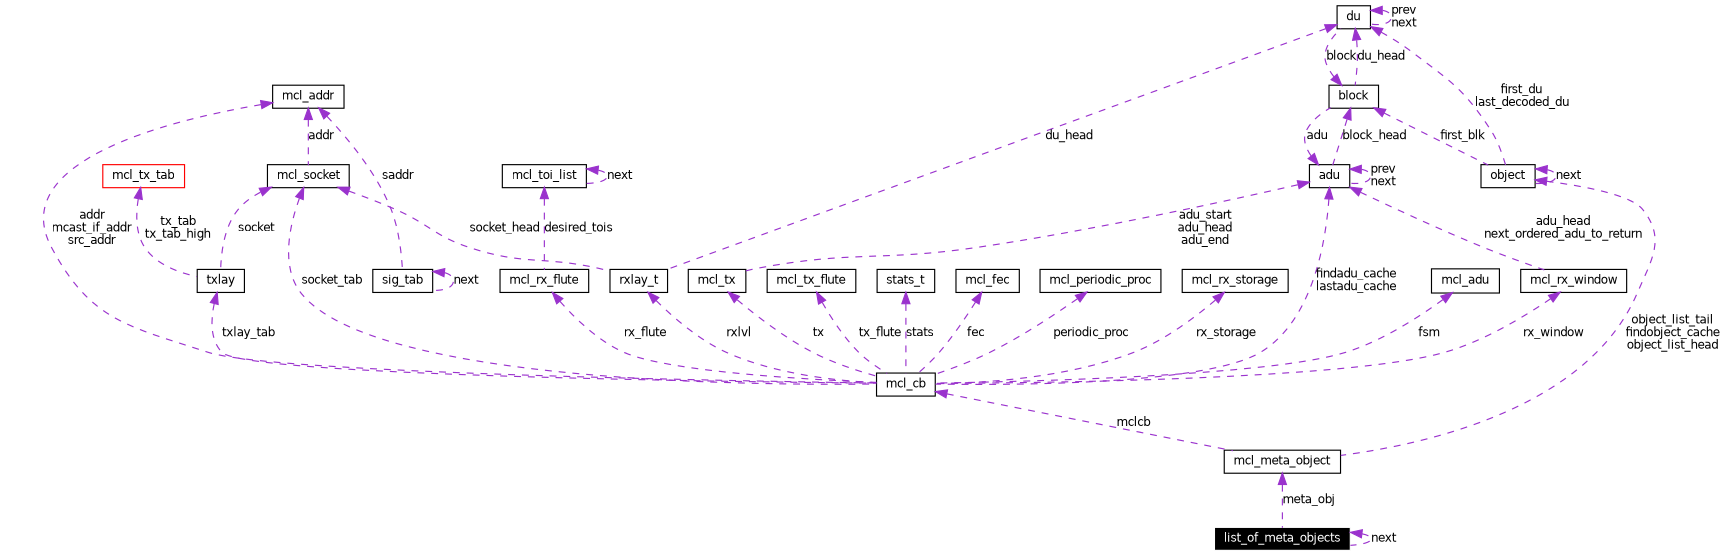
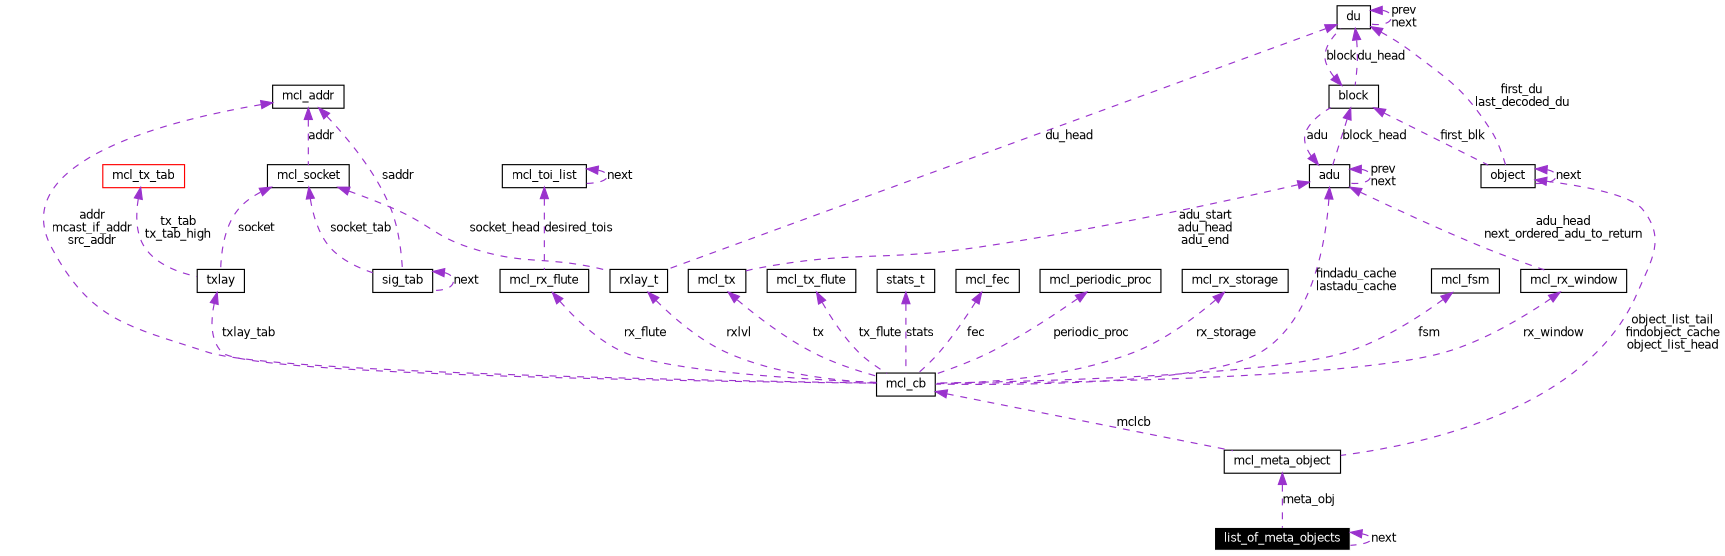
node "mcl_adu": label "mcl_adu" -> "mcl_fsm"
edge "mcl_cb" -> "mcl_socket": now "sig_tab" -> "mcl_socket"
